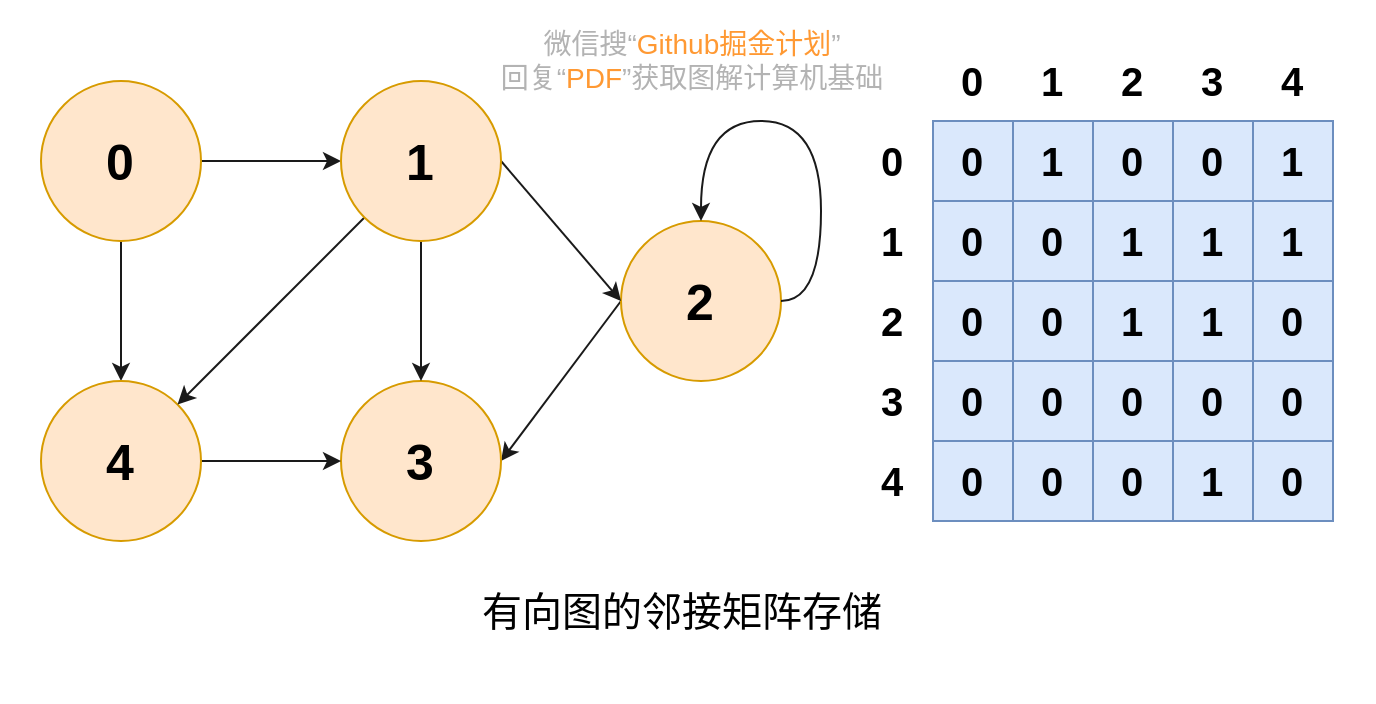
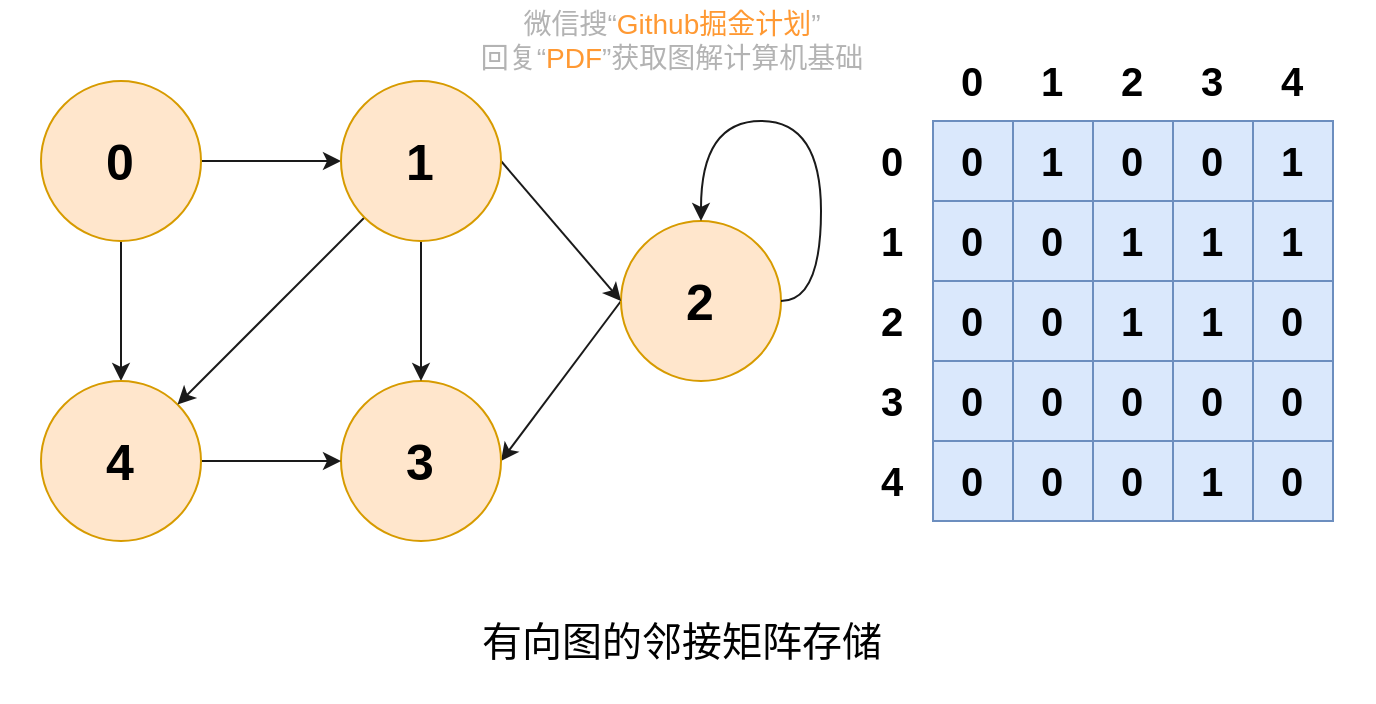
node "微信搜“Github掘金计划”回复“PDF”获取图解计算机基础": moved (693, 61) -> (673, 41)
node "有向图的邻接矩阵存储": moved (683, 611) -> (683, 641)
